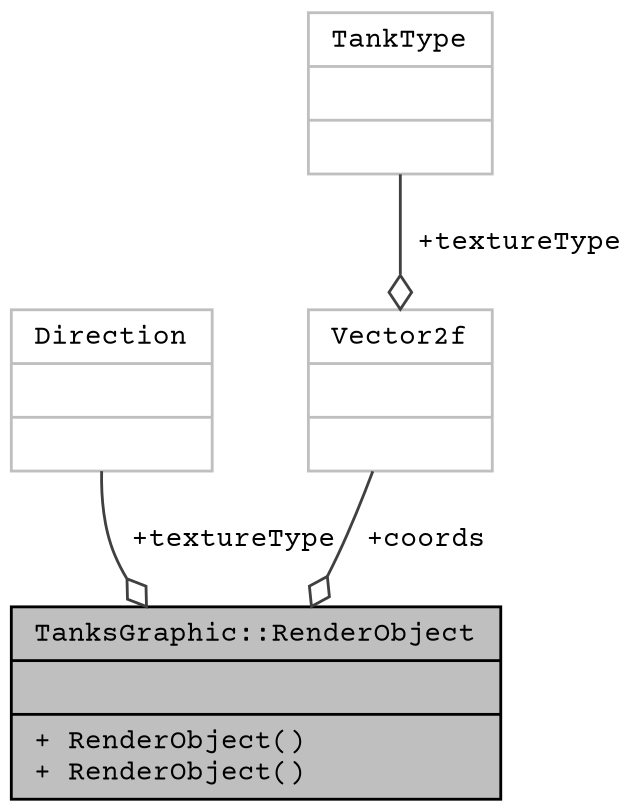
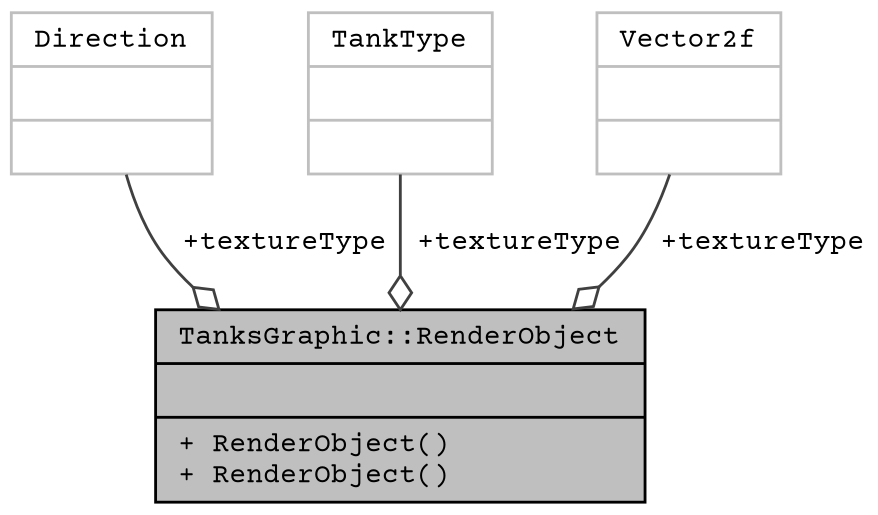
edge "TankType" -> "Vector2f": now "TankType" -> "TanksGraphic::RenderObject"
edge "Vector2f" -> "TanksGraphic::RenderObject": label " +coords" -> " +textureType"
